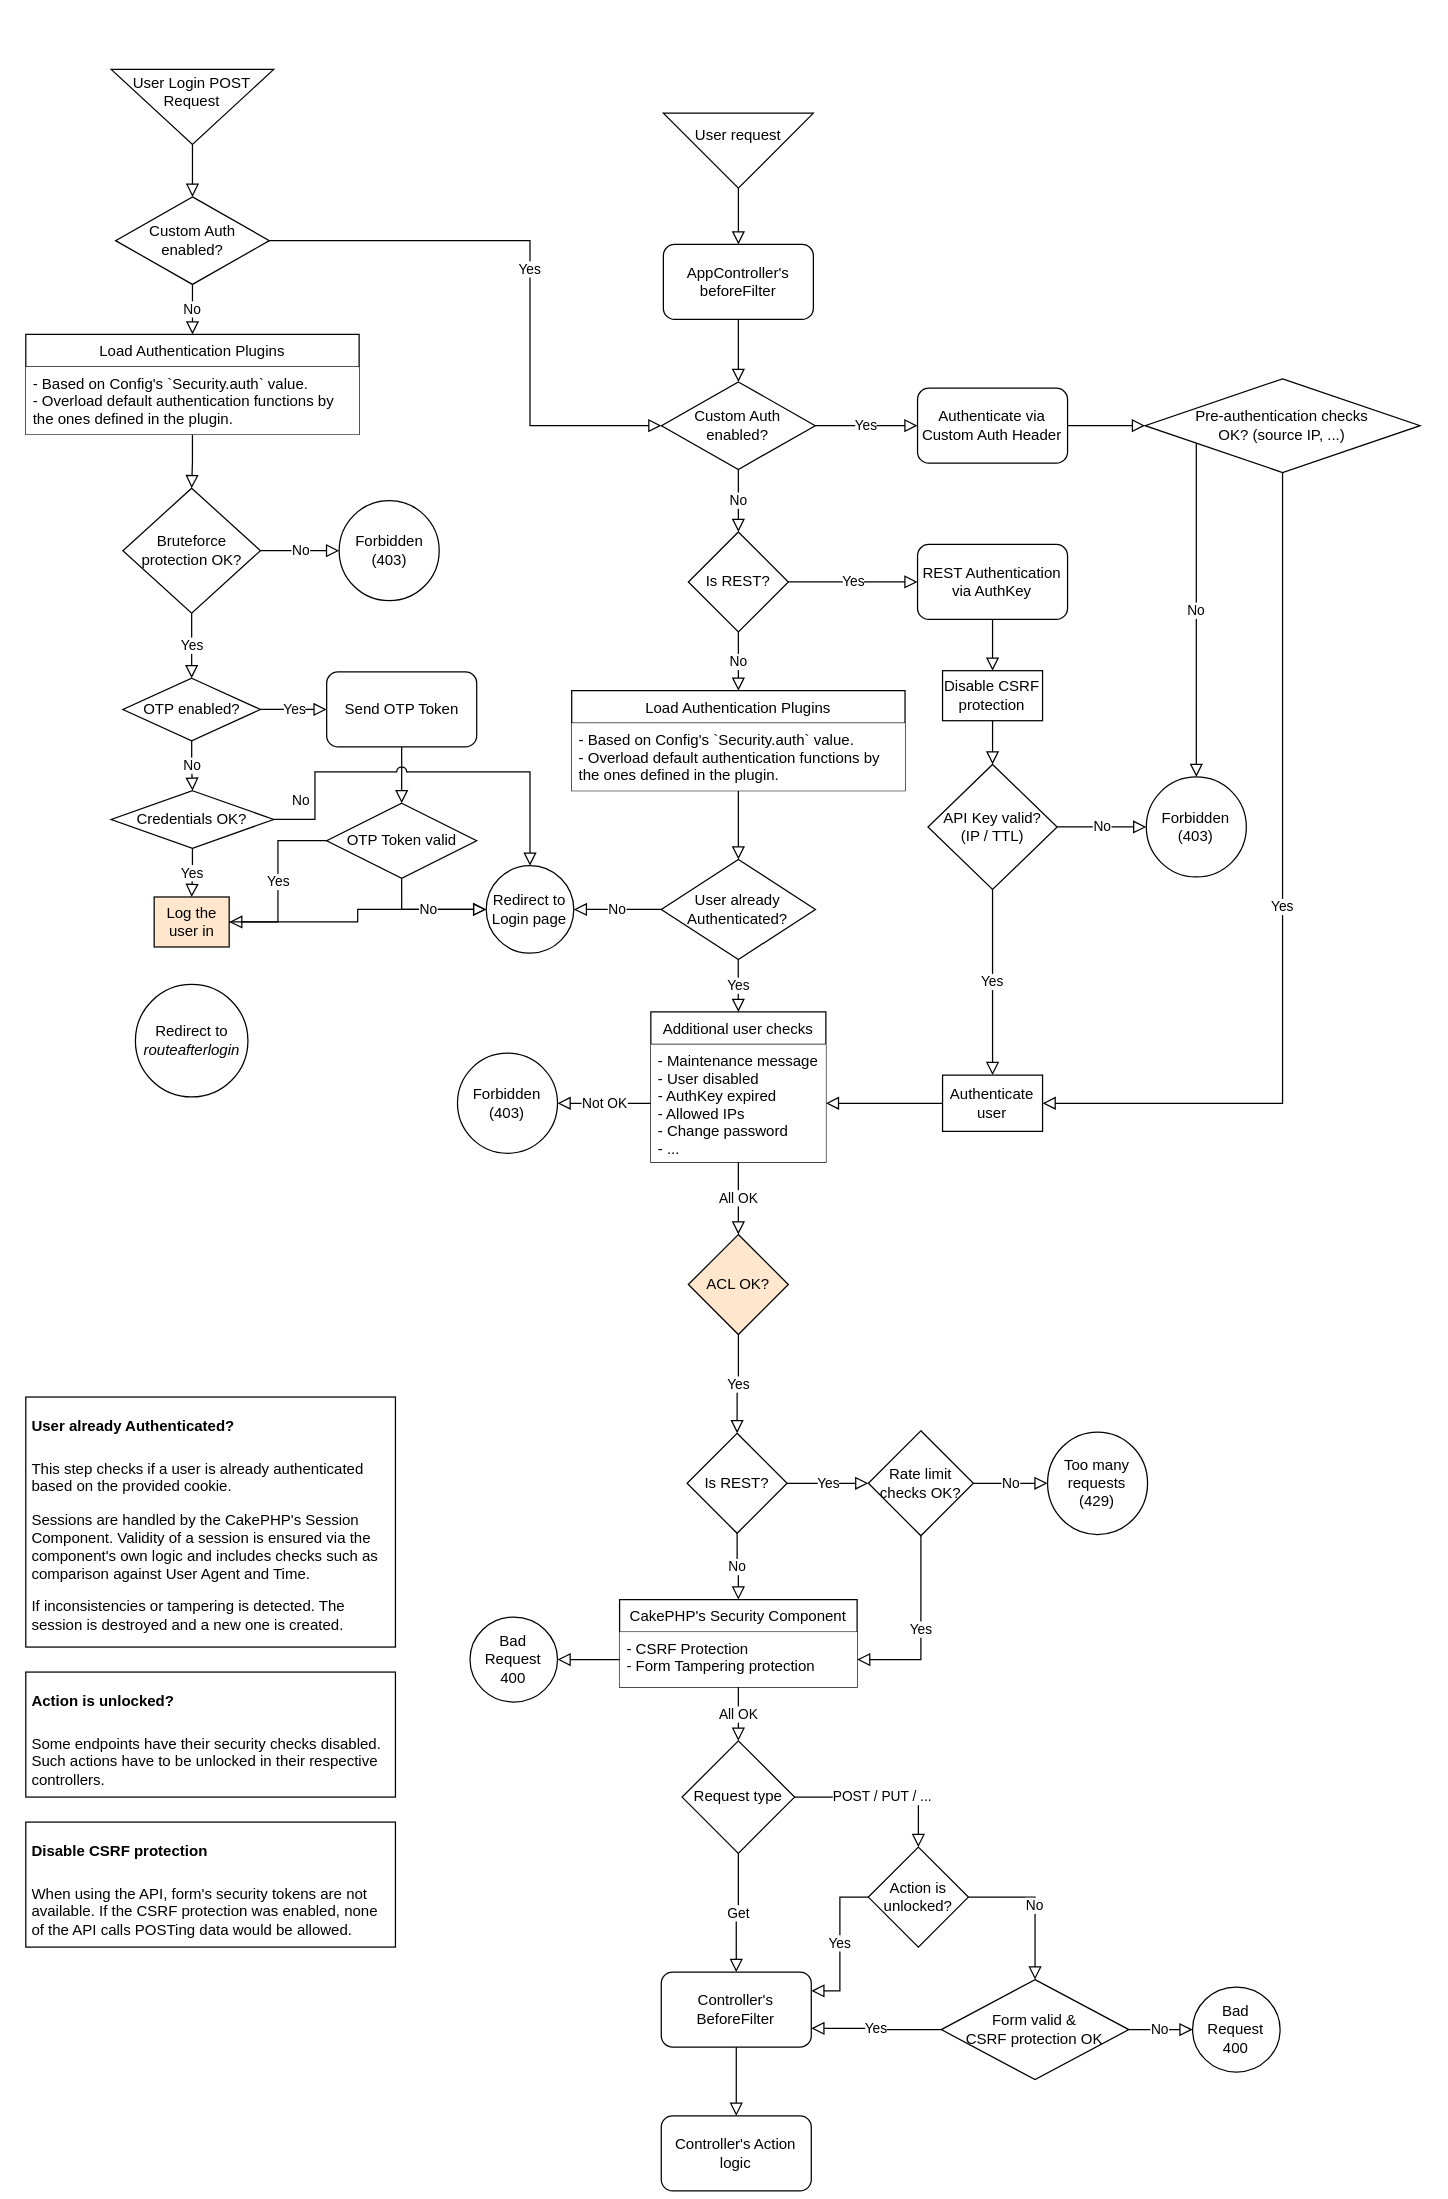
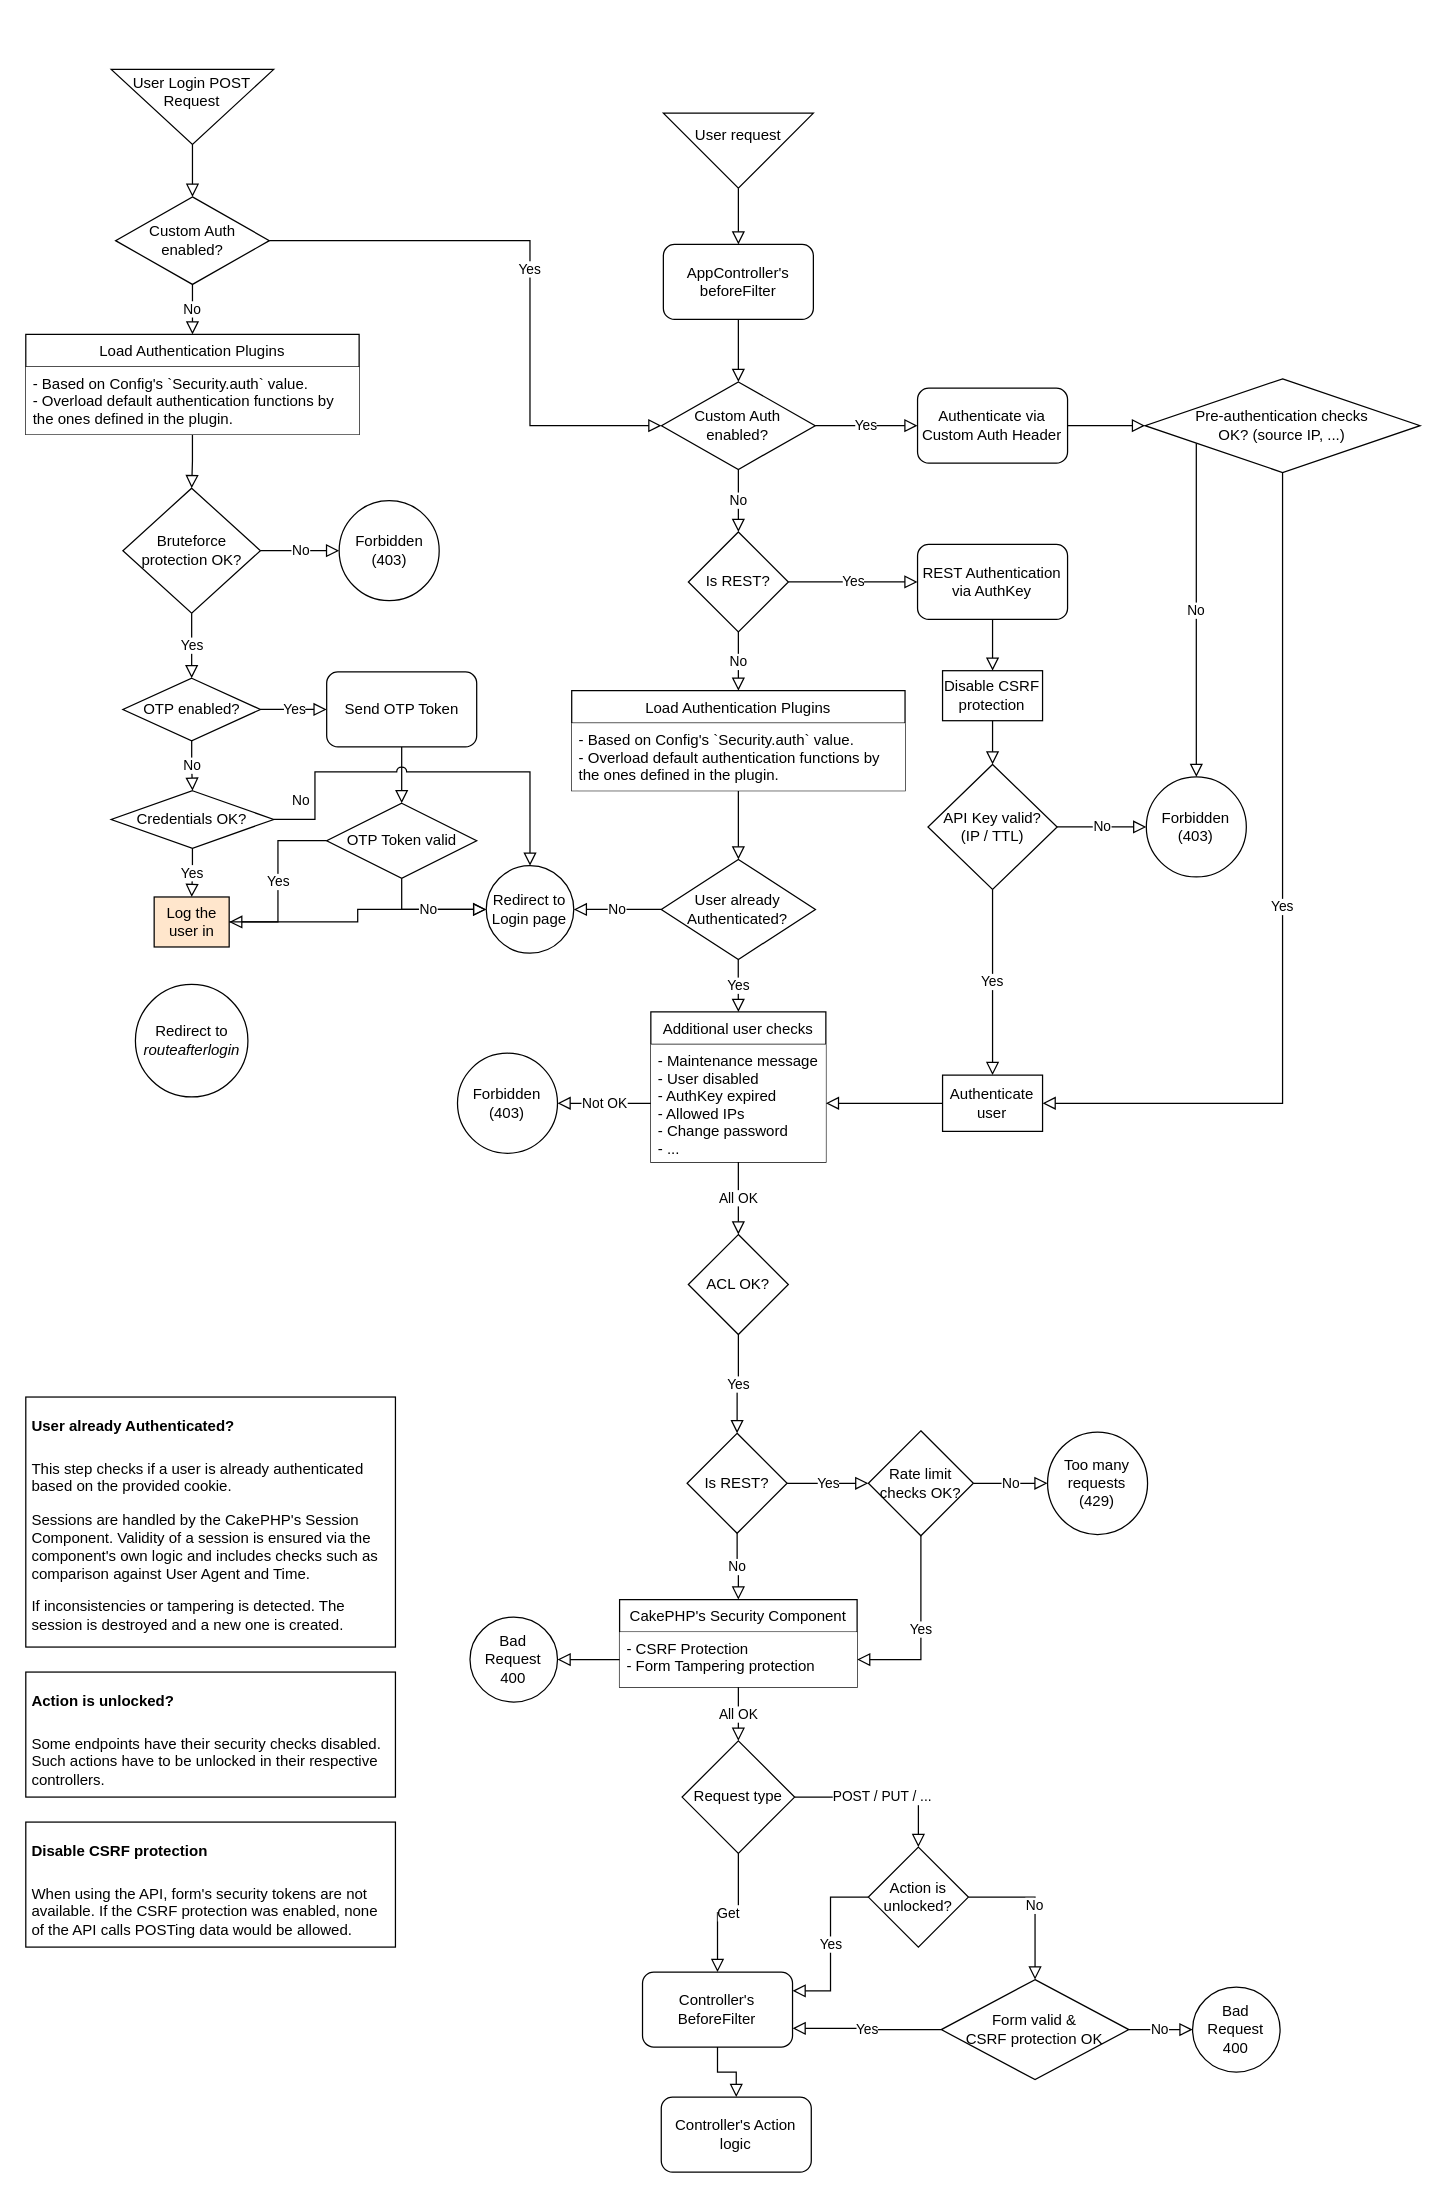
node "ACL OK?": fillcolor #ffe6cc -> #ffffff
node "Controller's BeforeFilter": moved (736, 2009) -> (717, 2009)
node "Controller's Action logic": moved (736, 2153) -> (736, 2134)
